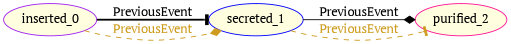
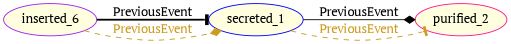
node "inserted_0": label "inserted_0" -> "inserted_6"
